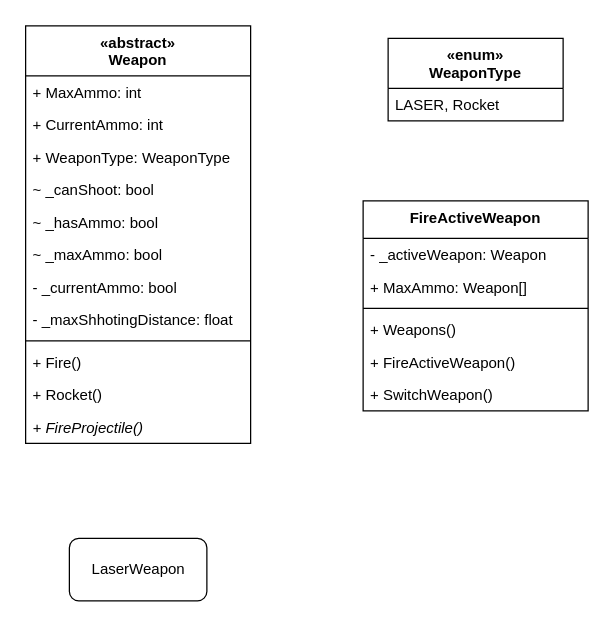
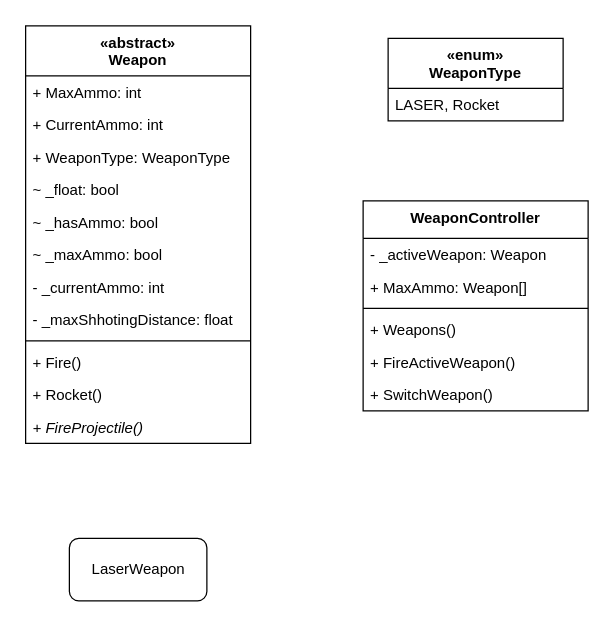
node "~ _canShoot: bool": label "~ _canShoot: bool" -> "~ _float: bool"
node "FireActiveWeapon": label "FireActiveWeapon" -> "WeaponController"
node "- _currentAmmo: bool": label "- _currentAmmo: bool" -> "- _currentAmmo: int"
